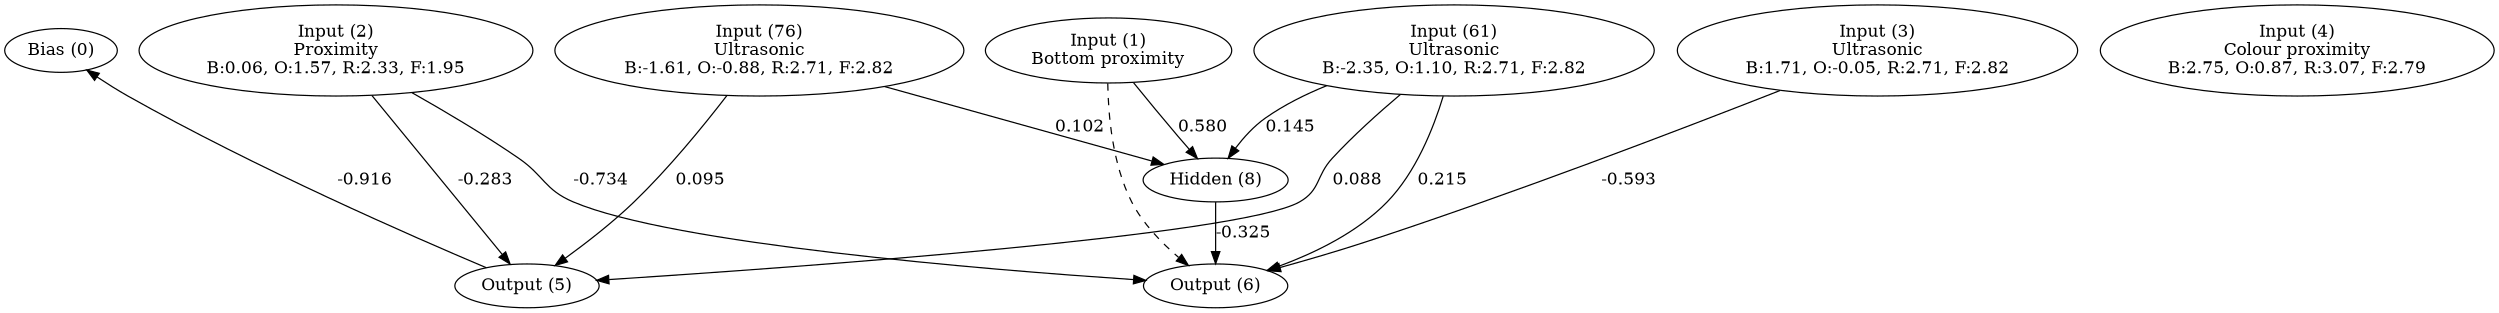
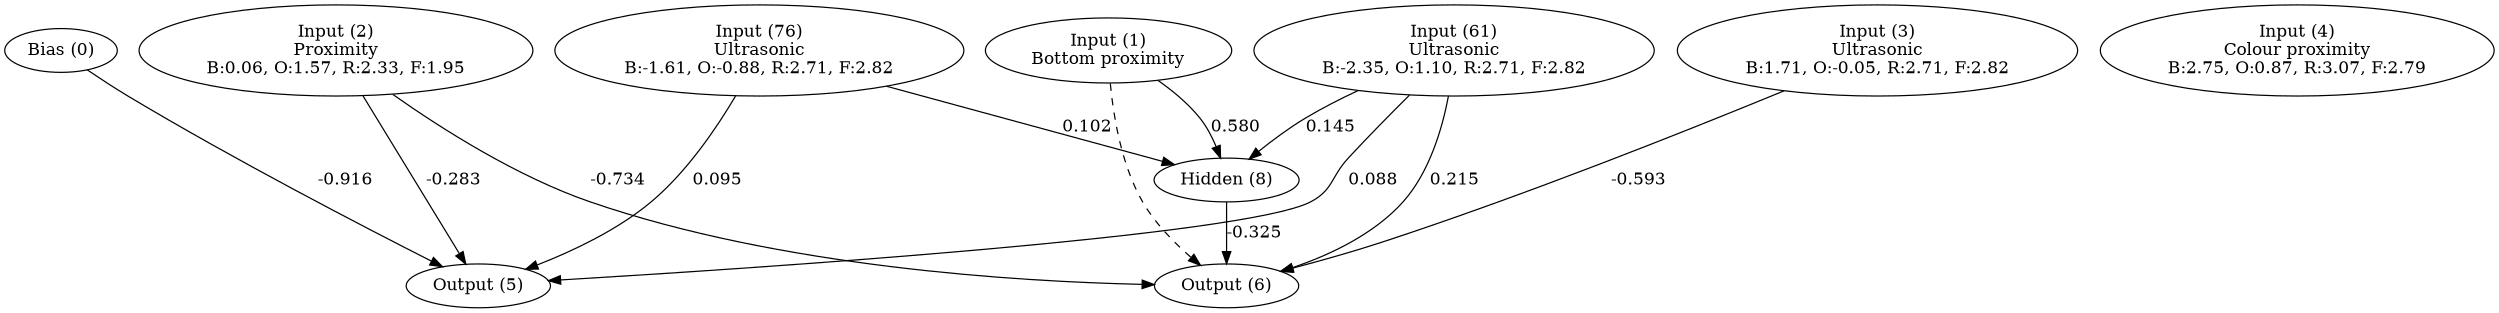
edge "Output (5)" -> "Bias (0)": reversed
